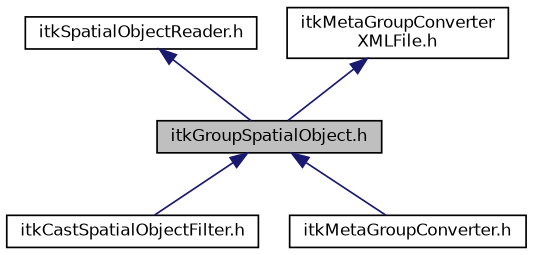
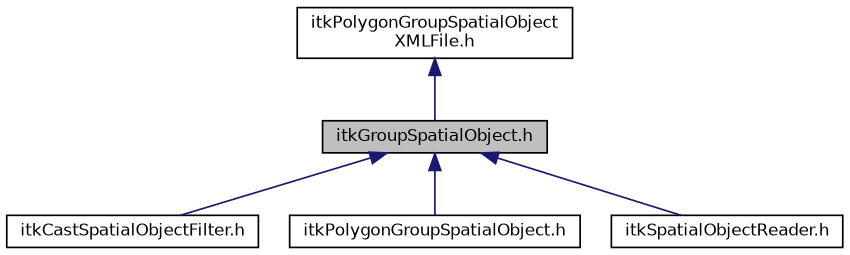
node "itkMetaGroupConverter XMLFile.h": label "itkMetaGroupConverter XMLFile.h" -> "itkPolygonGroupSpatialObject XMLFile.h"
edge "itkGroupSpatialObject.h" -> "itkSpatialObjectReader.h": reversed
node "itkMetaGroupConverter.h": label "itkMetaGroupConverter.h" -> "itkPolygonGroupSpatialObject.h"
